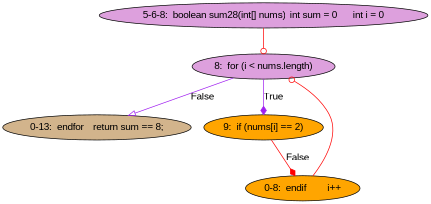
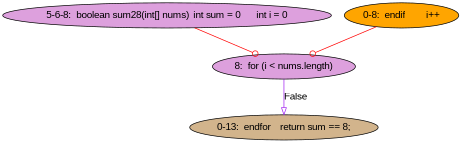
node "9:  if (nums[i] == 2)": removed
